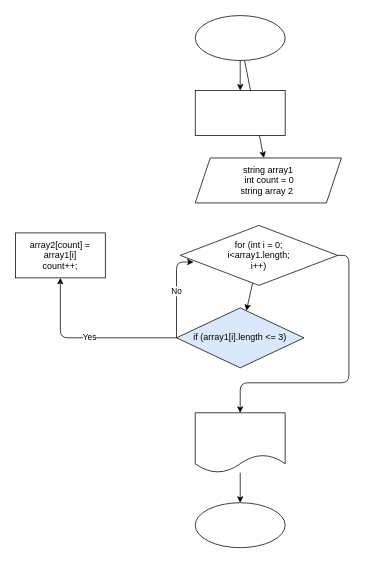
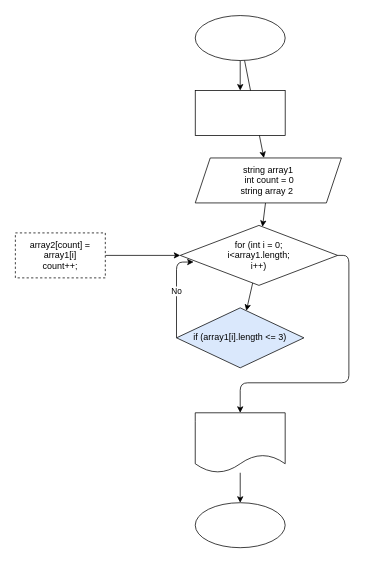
edge "string array1 int count = 0 string array 2" -> "for (int i = 0; i<array1.length; i++)": added
node "array2[count] = array1[i] count++;": style solid -> dashed
edge "array2[count] = array1[i] count++;" -> "for (int i = 0; i<array1.length; i++)": added
edge "if (array1[i].length <= 3)" -> "array2[count] = array1[i] count++;": removed, label "Yes"
